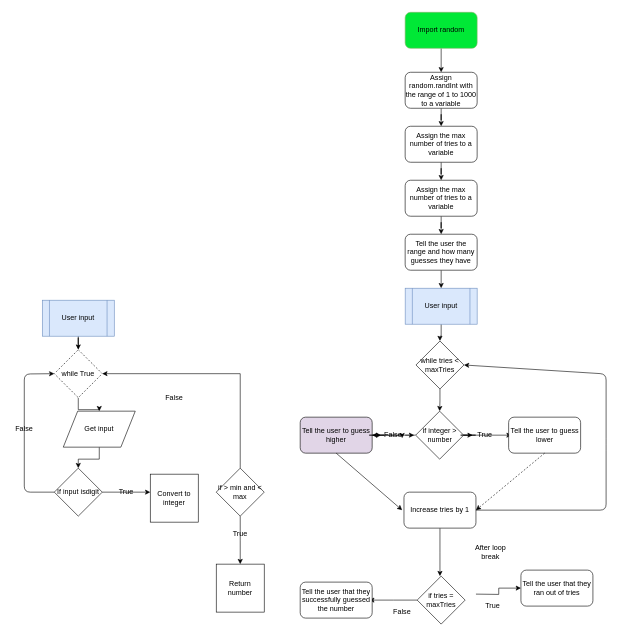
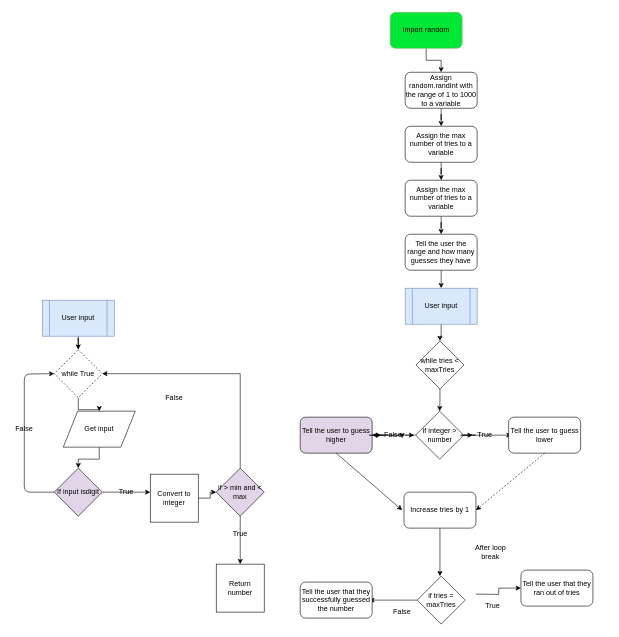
node "Import random": moved (441, 30) -> (426, 30)
edge "Increase tries by 1" -> "while tries < maxTries": removed
node "If input isdigit": fillcolor #ffffff -> #e1d5e7
node "if > min and < max": fillcolor #ffffff -> #e1d5e7
edge "Convert to integer" -> "if > min and < max": added
